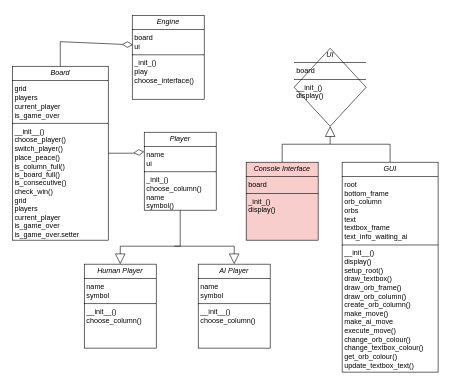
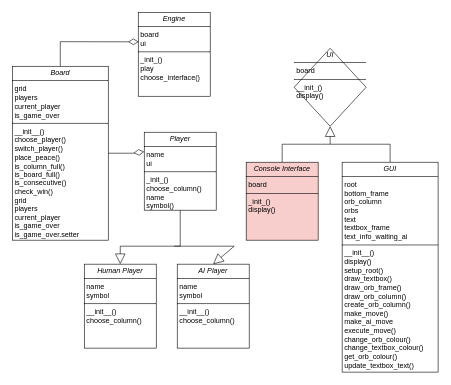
node "Engine board ui _init_() play choose_interface()": moved (168, 57) -> (174, 54)
node "AI Player name symbol __init__() choose_column()": moved (234, 306) -> (213, 306)
